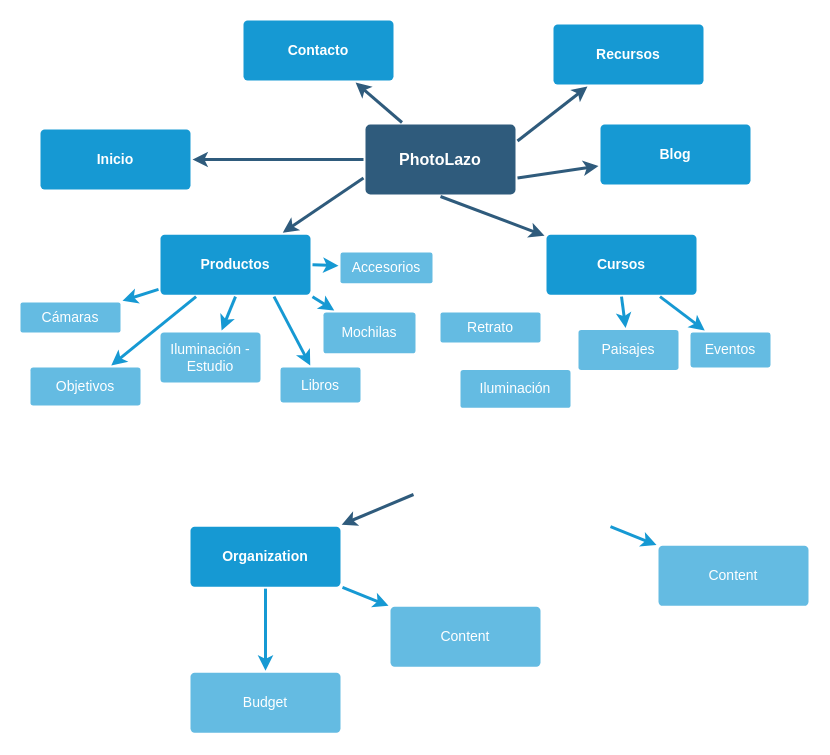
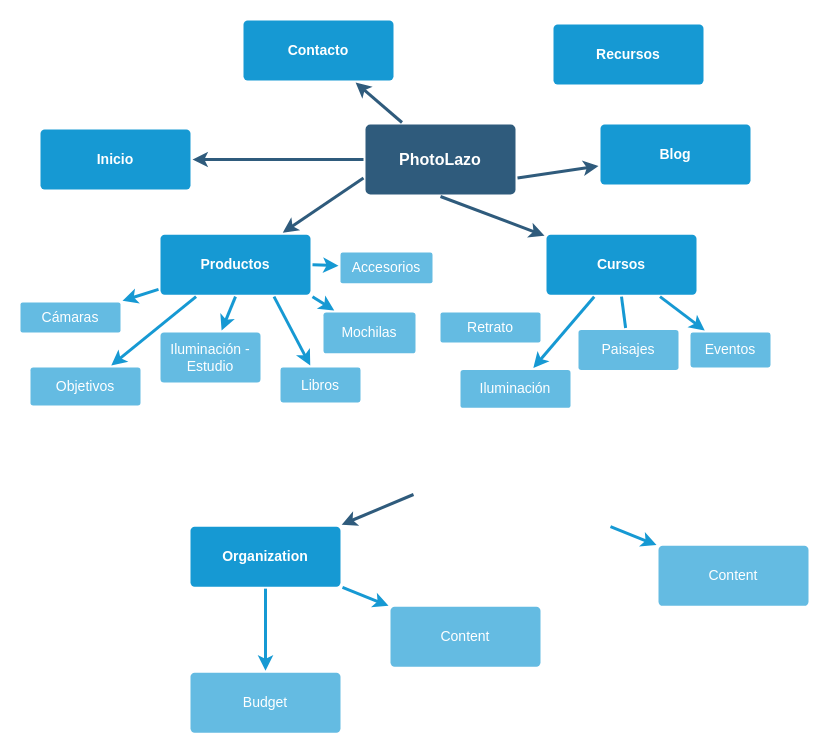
edge "PhotoLazo" -> "Recursos": removed
edge "Cursos" -> "Paisajes": arrowhead classic -> none
edge "Cursos" -> "Iluminación": added
